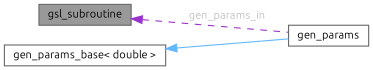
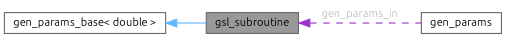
edge "gen_params" -> "gen_params_base< double >": now "gsl_subroutine" -> "gen_params_base< double >"
